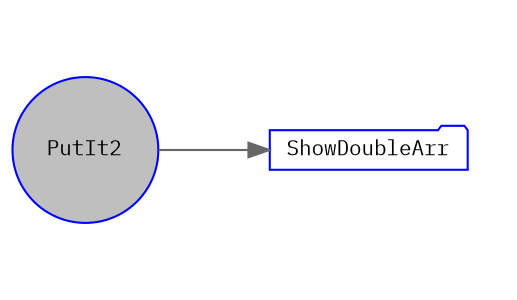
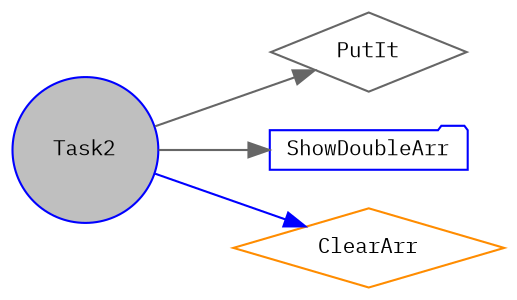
node "PutIt": added
node "PutIt2": label "PutIt2" -> "Task2"
node "ClearArr": added
